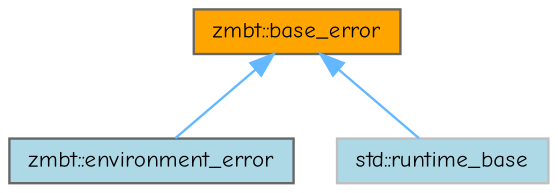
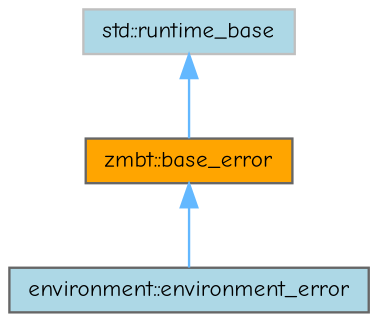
edge "std::runtime_base" -> "zmbt::base_error": reversed
node "zmbt::environment_error": label "zmbt::environment_error" -> "environment::environment_error"
